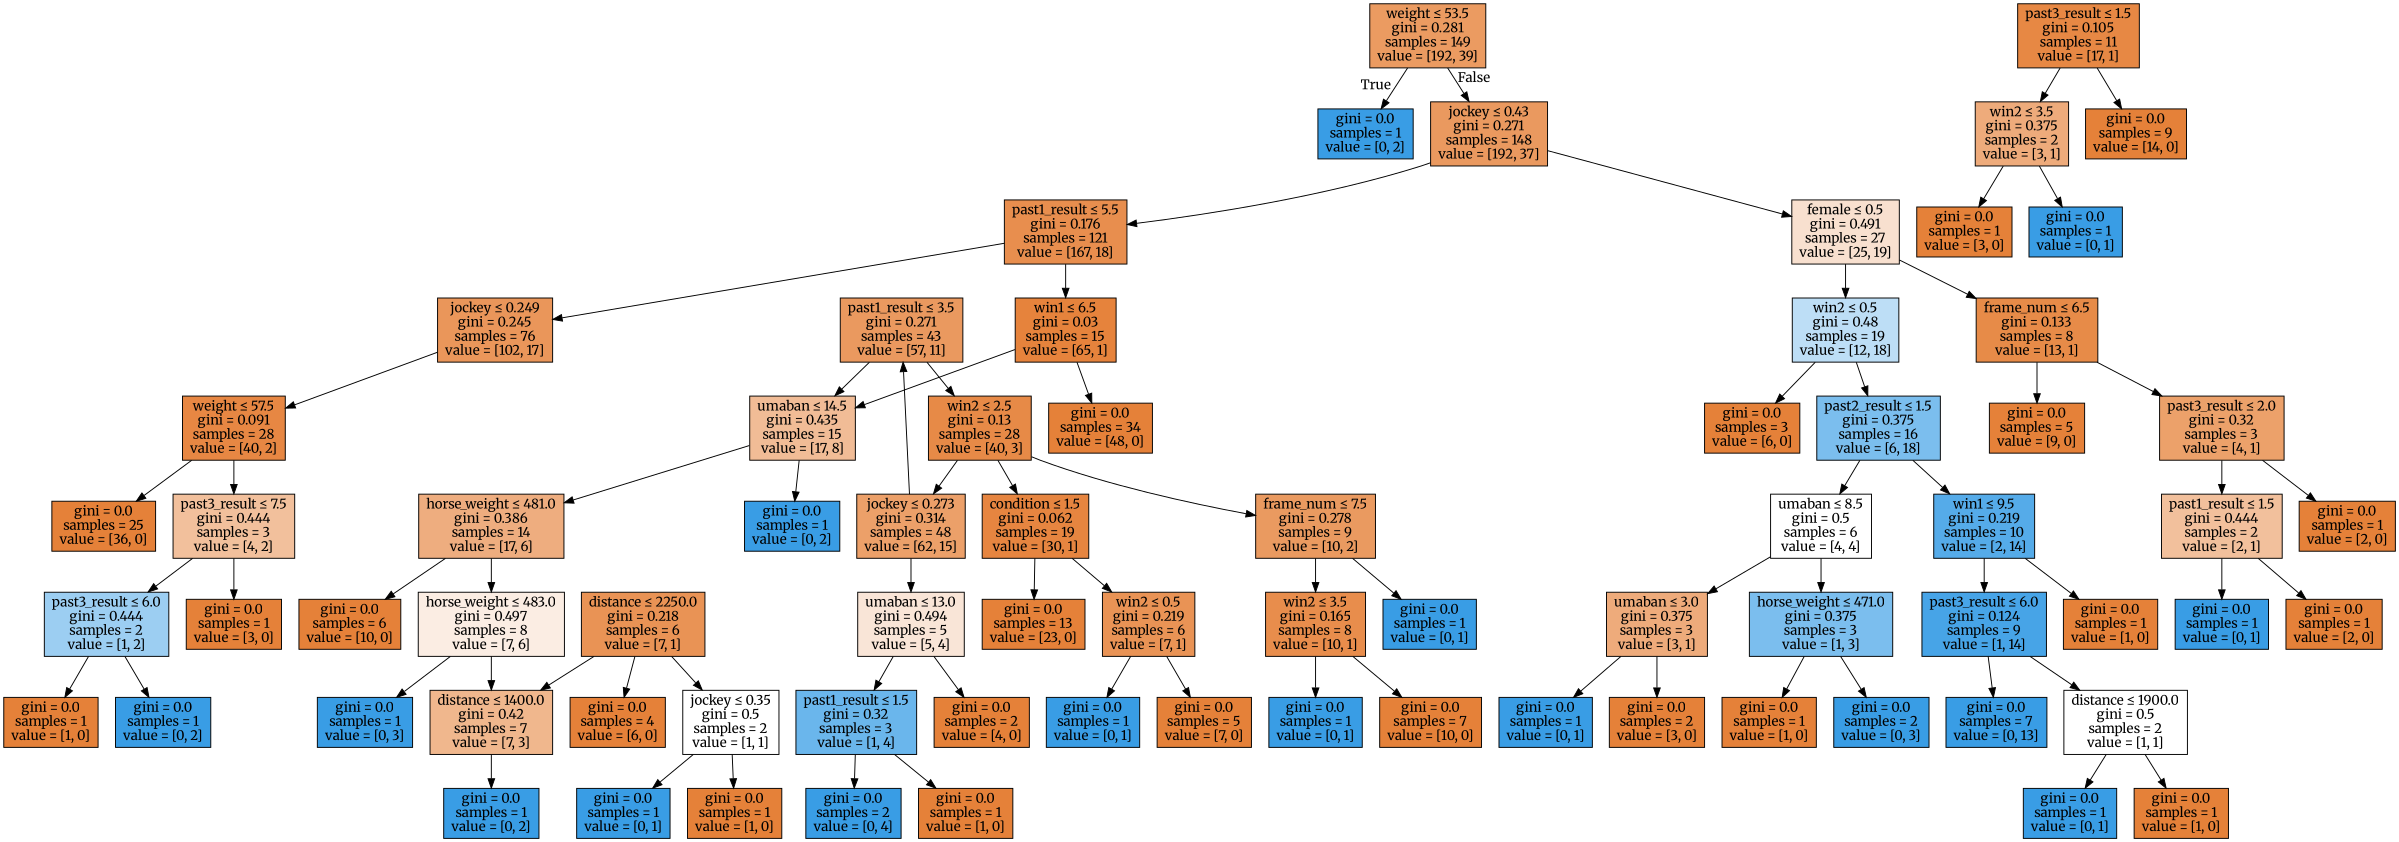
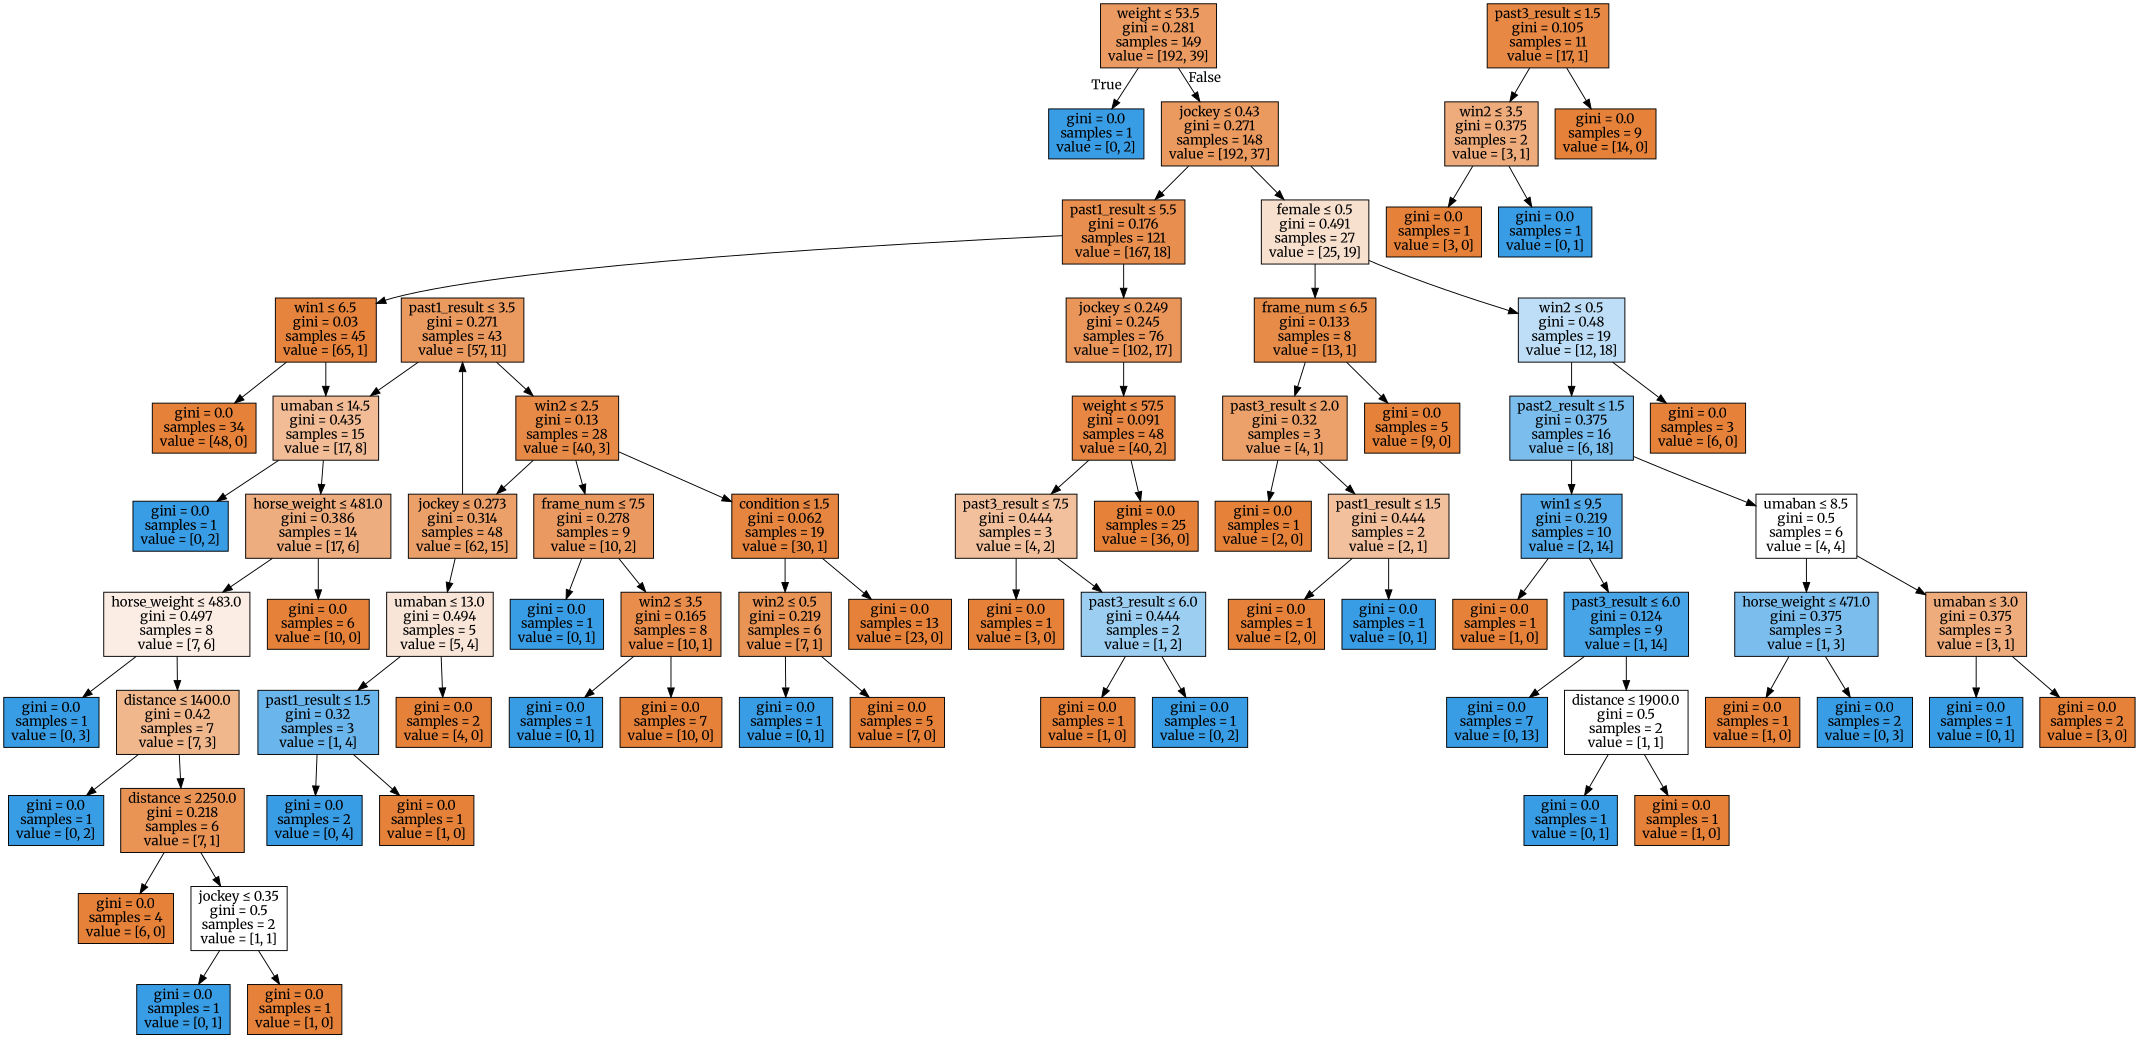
node "win1 ≤ 6.5": text "samples = 15" -> "samples = 45"
node "weight ≤ 57.5": text "samples = 28" -> "samples = 48"
edge "distance ≤ 2250.0" -> "distance ≤ 1400.0": reversed
